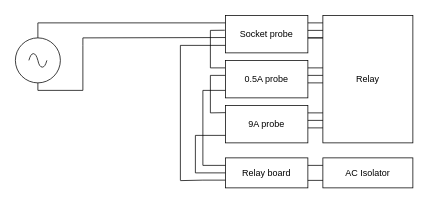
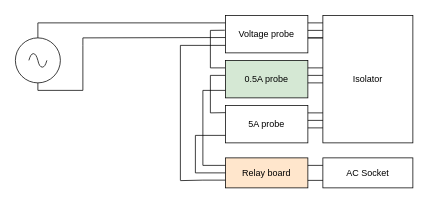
node "Socket probe": label "Socket probe" -> "Voltage probe"
node "0.5A probe": fillcolor #ffffff -> #d5e8d4
node "Relay": label "Relay" -> "Isolator"
node "9A probe": label "9A probe" -> "5A probe"
node "Relay board": fillcolor #ffffff -> #ffe6cc
node "AC Isolator": label "AC Isolator" -> "AC Socket"
